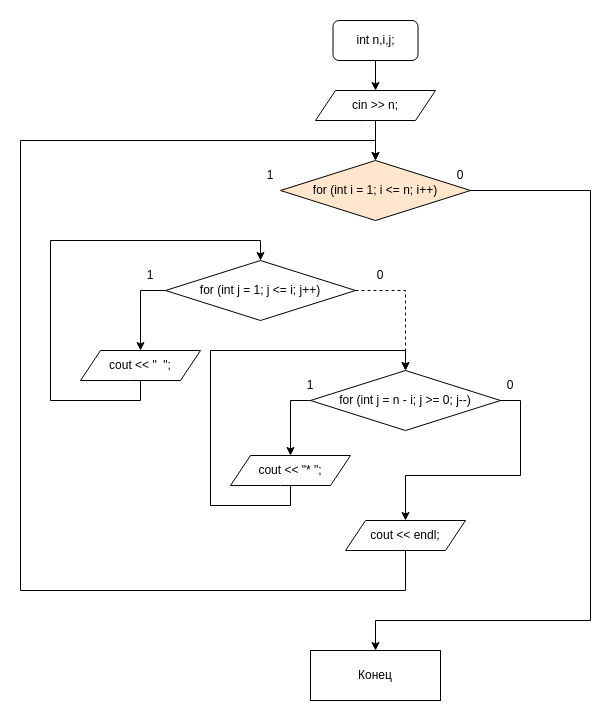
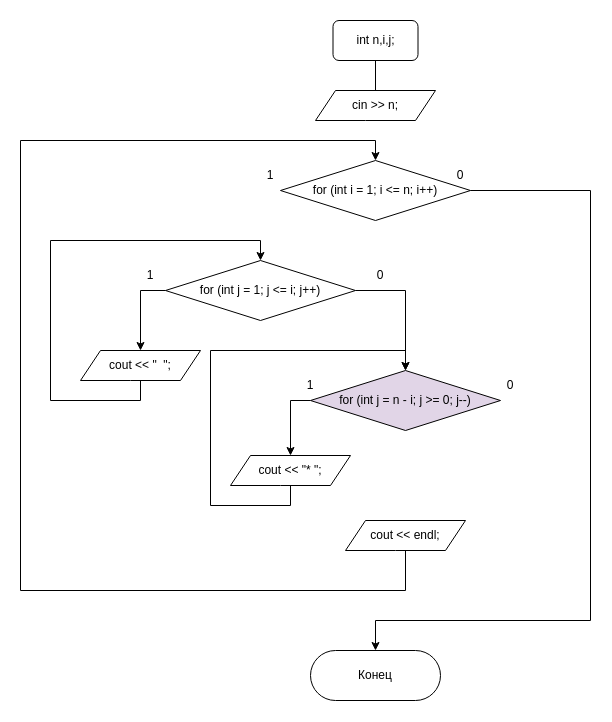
edge "int n,i,j;" -> "cin >> n;": arrowhead classic -> none
edge "cin >> n;" -> "for (int i = 1; i <= n; i++)": removed
node "for (int i = 1; i <= n; i++)": fillcolor #ffe6cc -> #ffffff
edge "for (int j = 1; j <= i; j++)" -> "for (int j = n - i; j >= 0; j--)": style dashed -> solid
node "for (int j = n - i; j >= 0; j--)": fillcolor #ffffff -> #e1d5e7
edge "for (int j = n - i; j >= 0; j--)" -> "cout << endl;": removed
node "Конец": shape rectangle -> rounded rectangle
